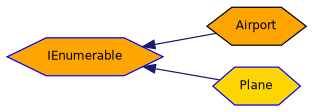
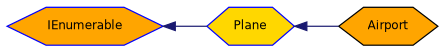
edge "Airport" -> "IEnumerable": now "Airport" -> "Plane"
